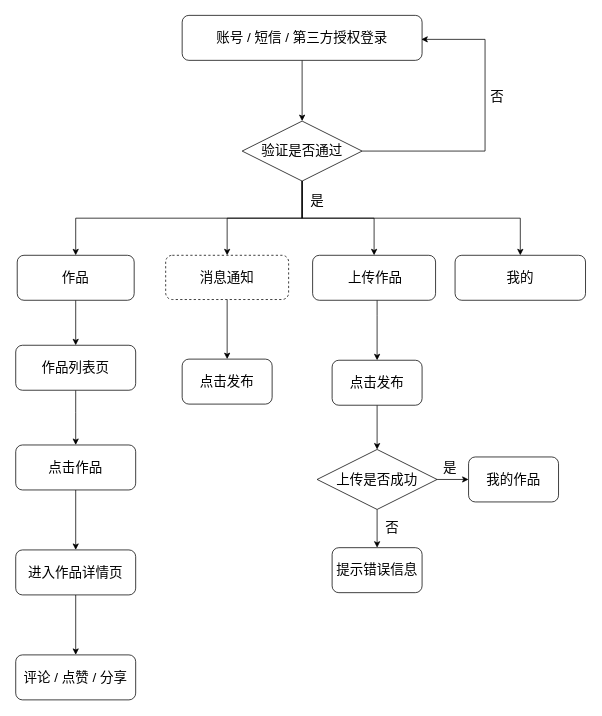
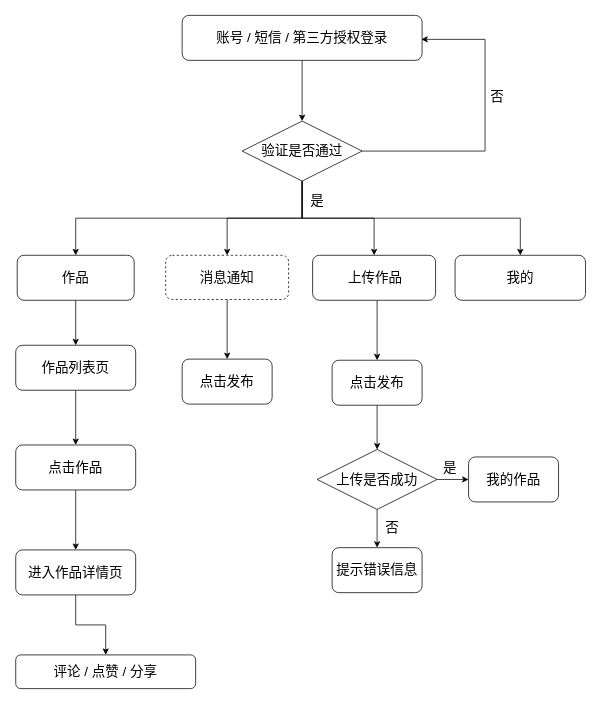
node "评论 / 点赞 / 分享": size 120x45 -> 180x34
